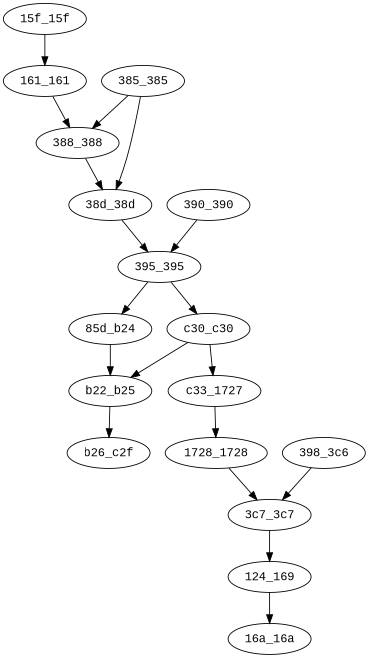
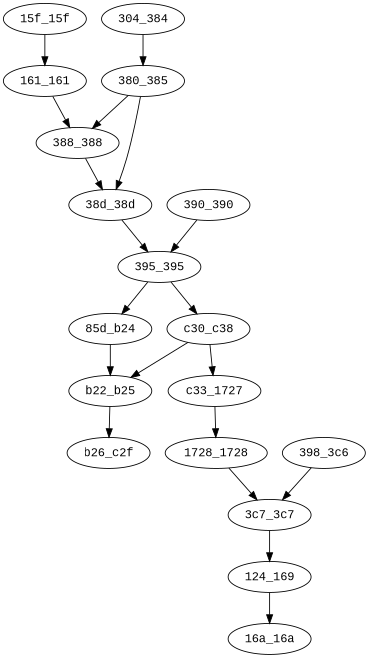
node "304_384": added
node "385_385": label "385_385" -> "380_385"
node "c30_c30": label "c30_c30" -> "c30_c38"
